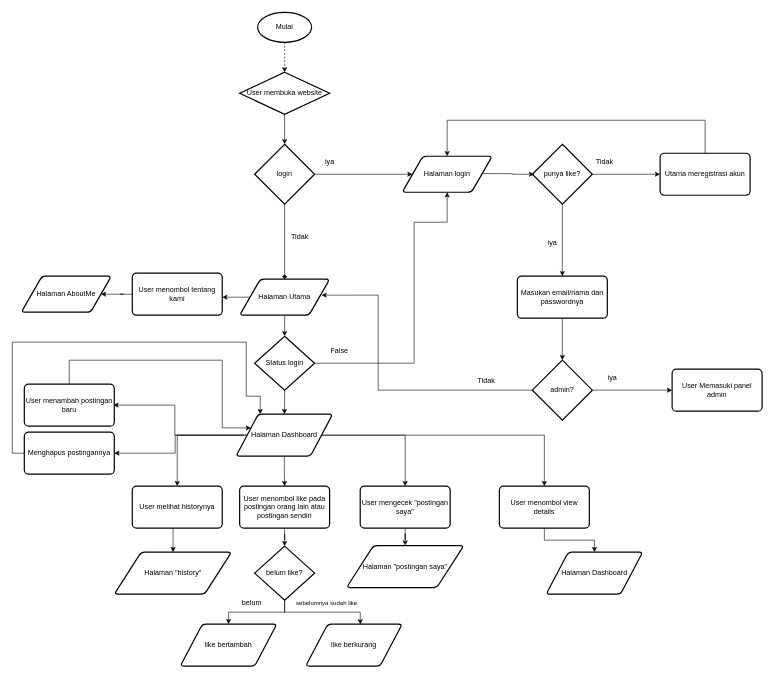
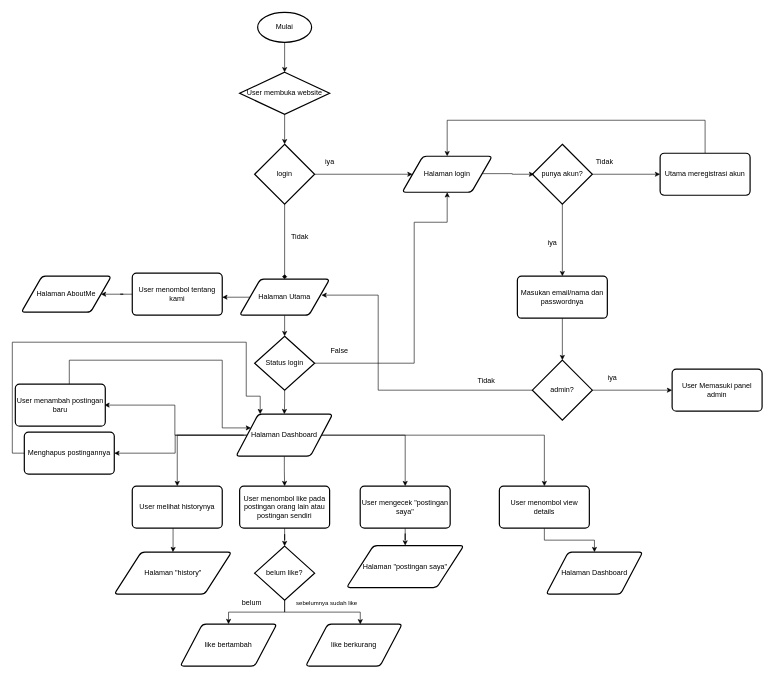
edge "Mulai" -> "User membuka website": style dashed -> solid
node "punya like?": label "punya like?" -> "punya akun?"
node "User menambah postingan baru": moved (69, 405) -> (60, 405)
